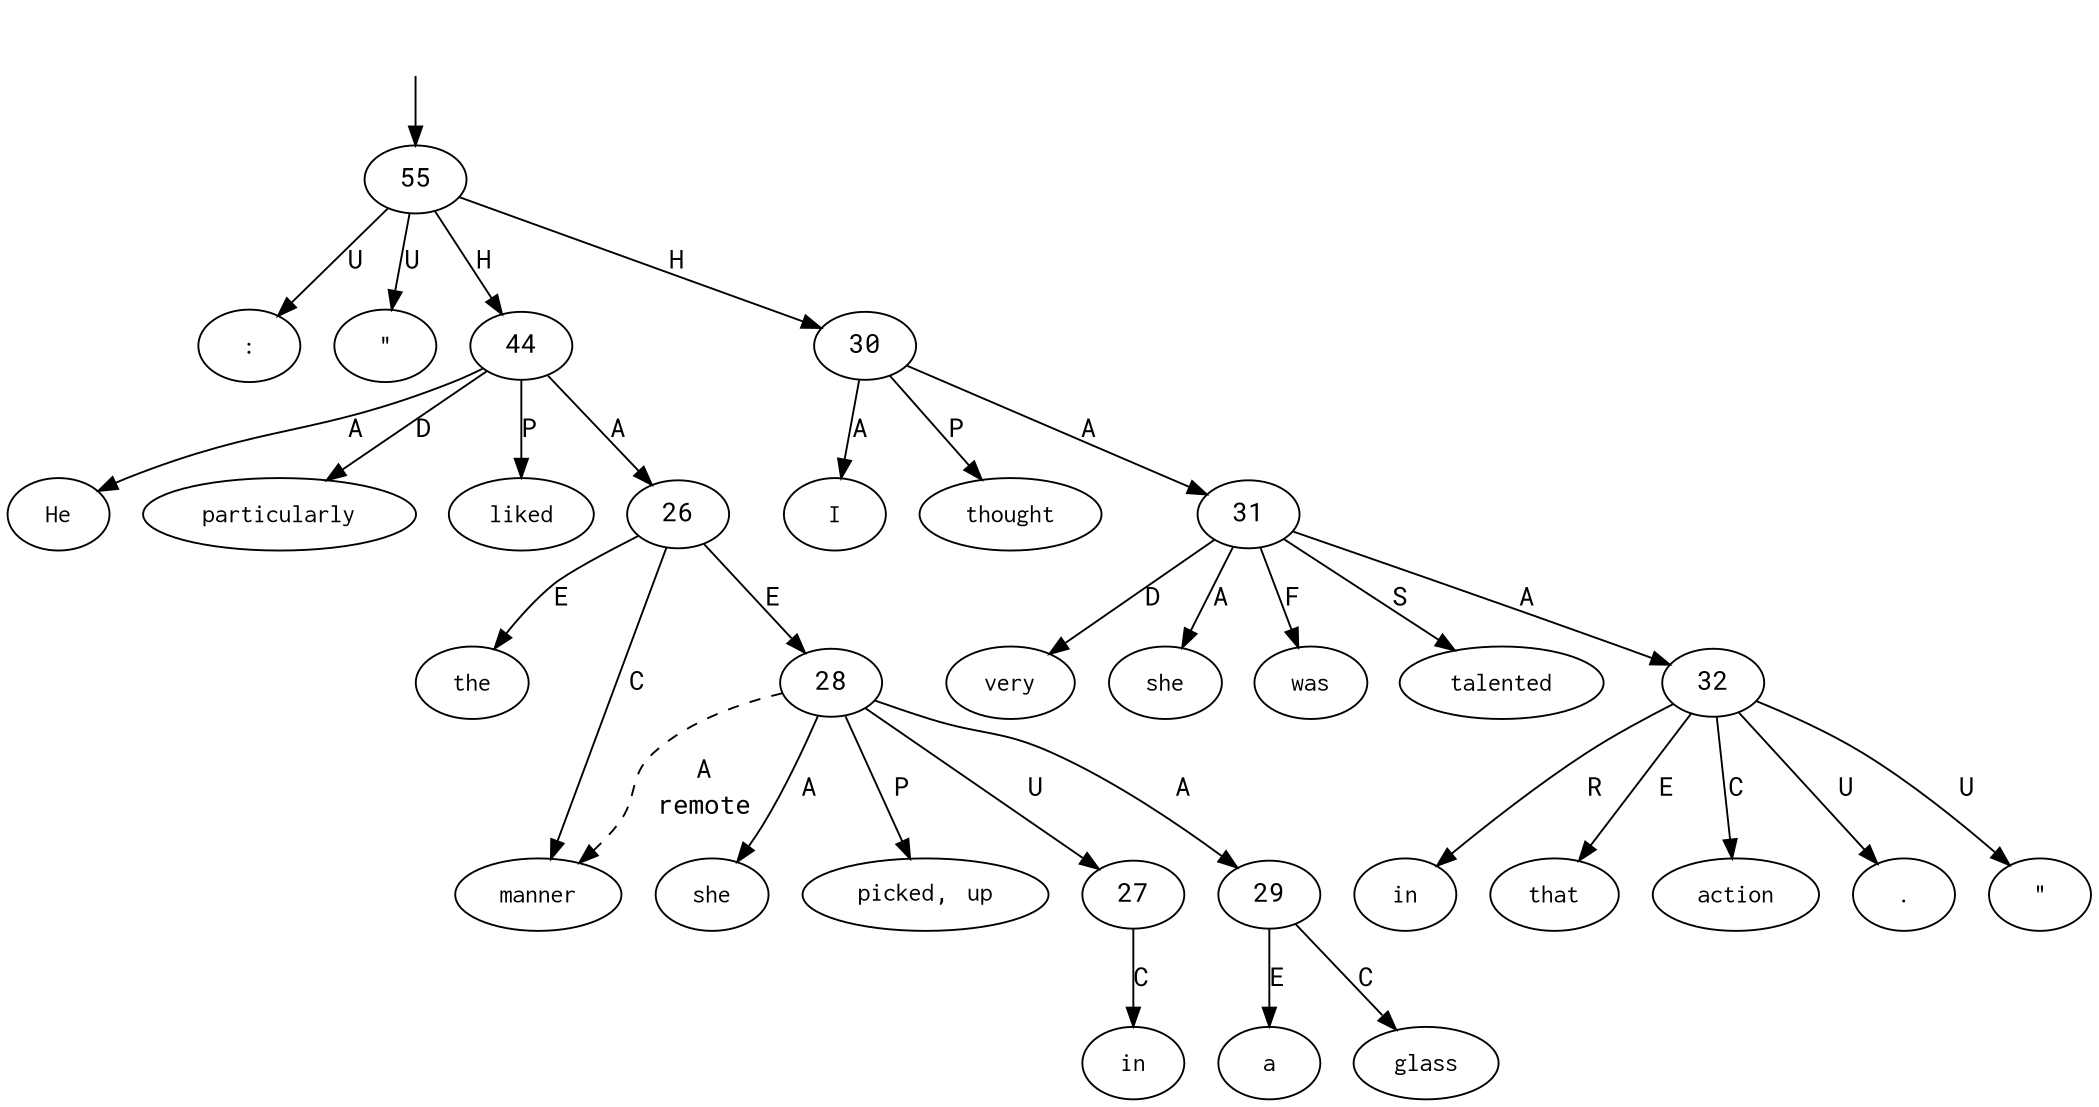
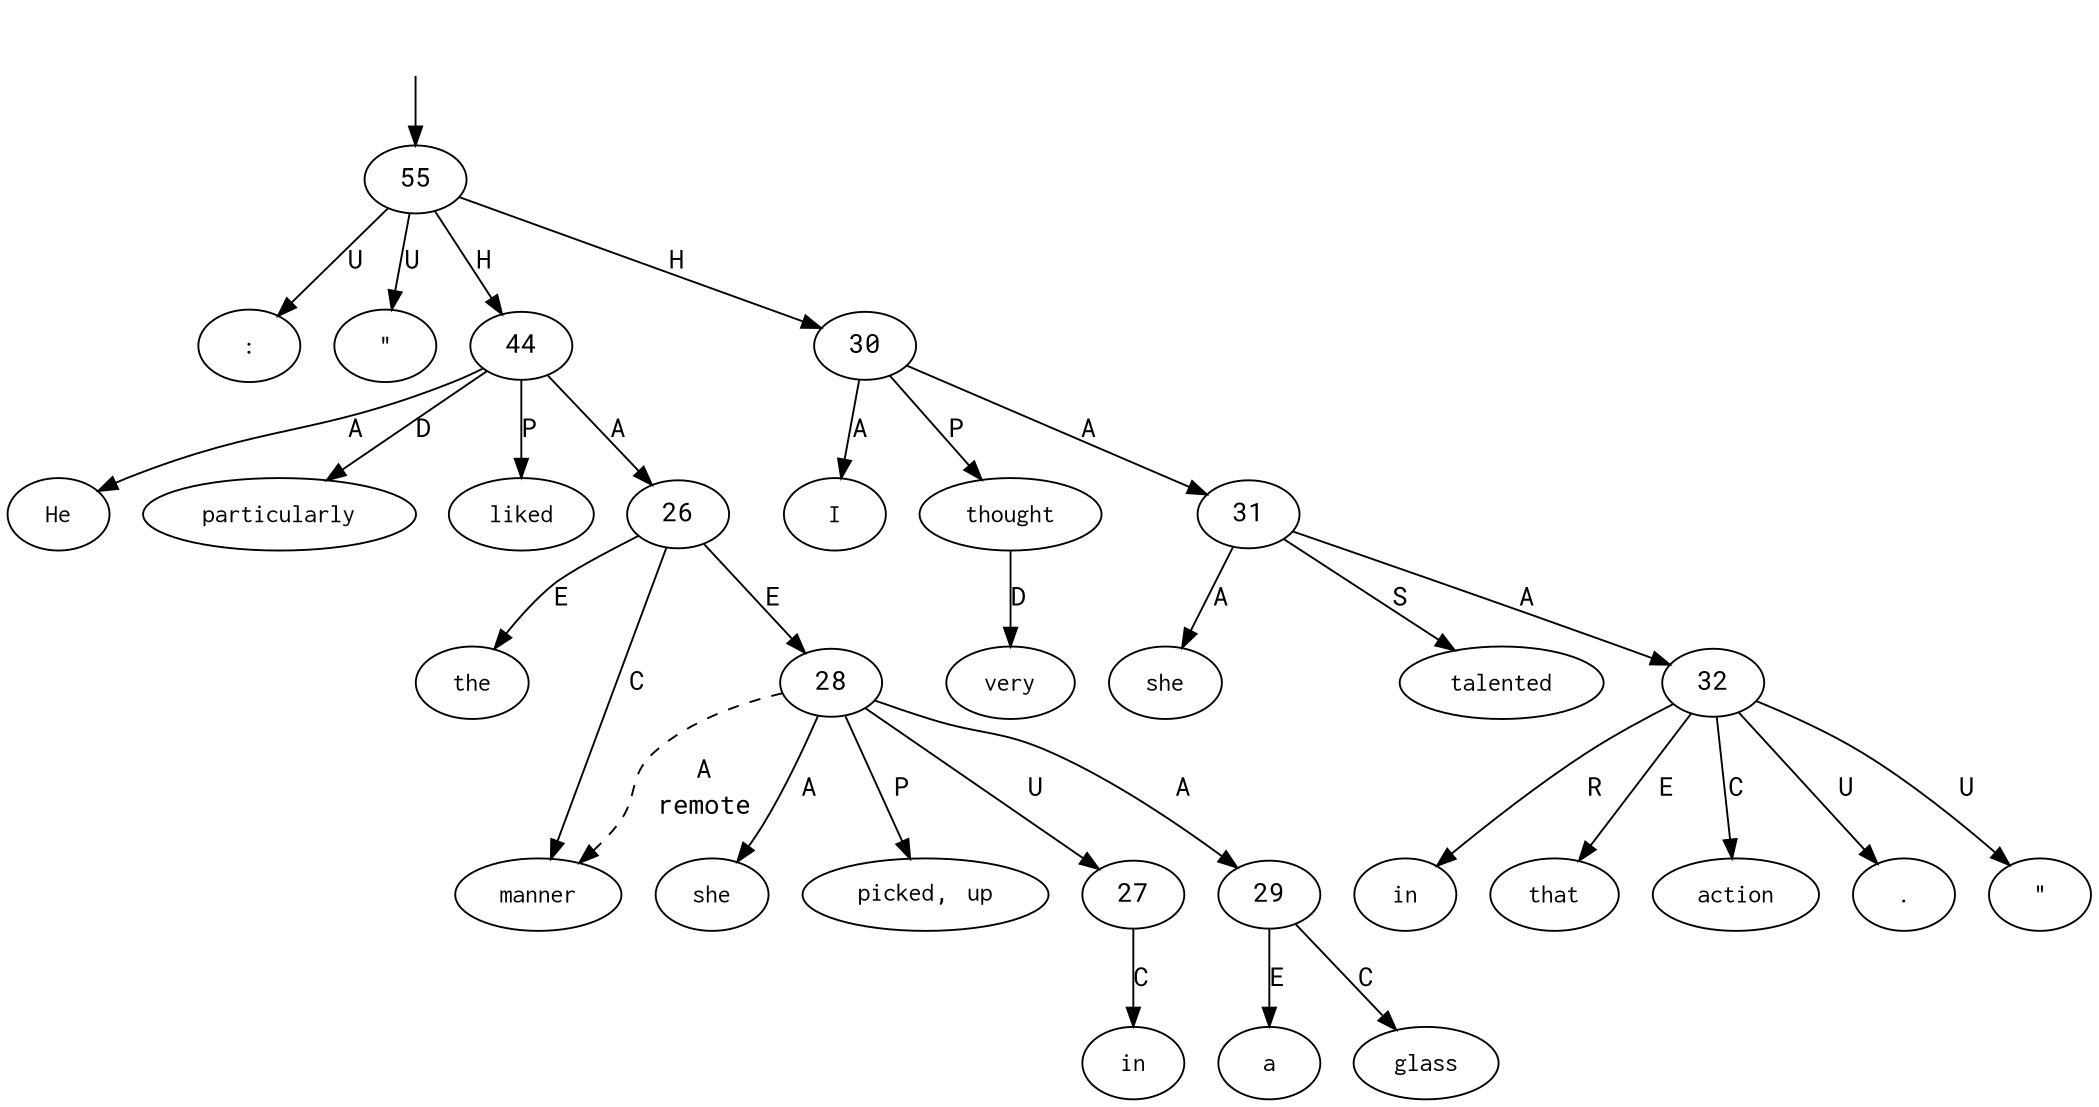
edge "31" -> "very": now "thought" -> "very"
node "was": removed
